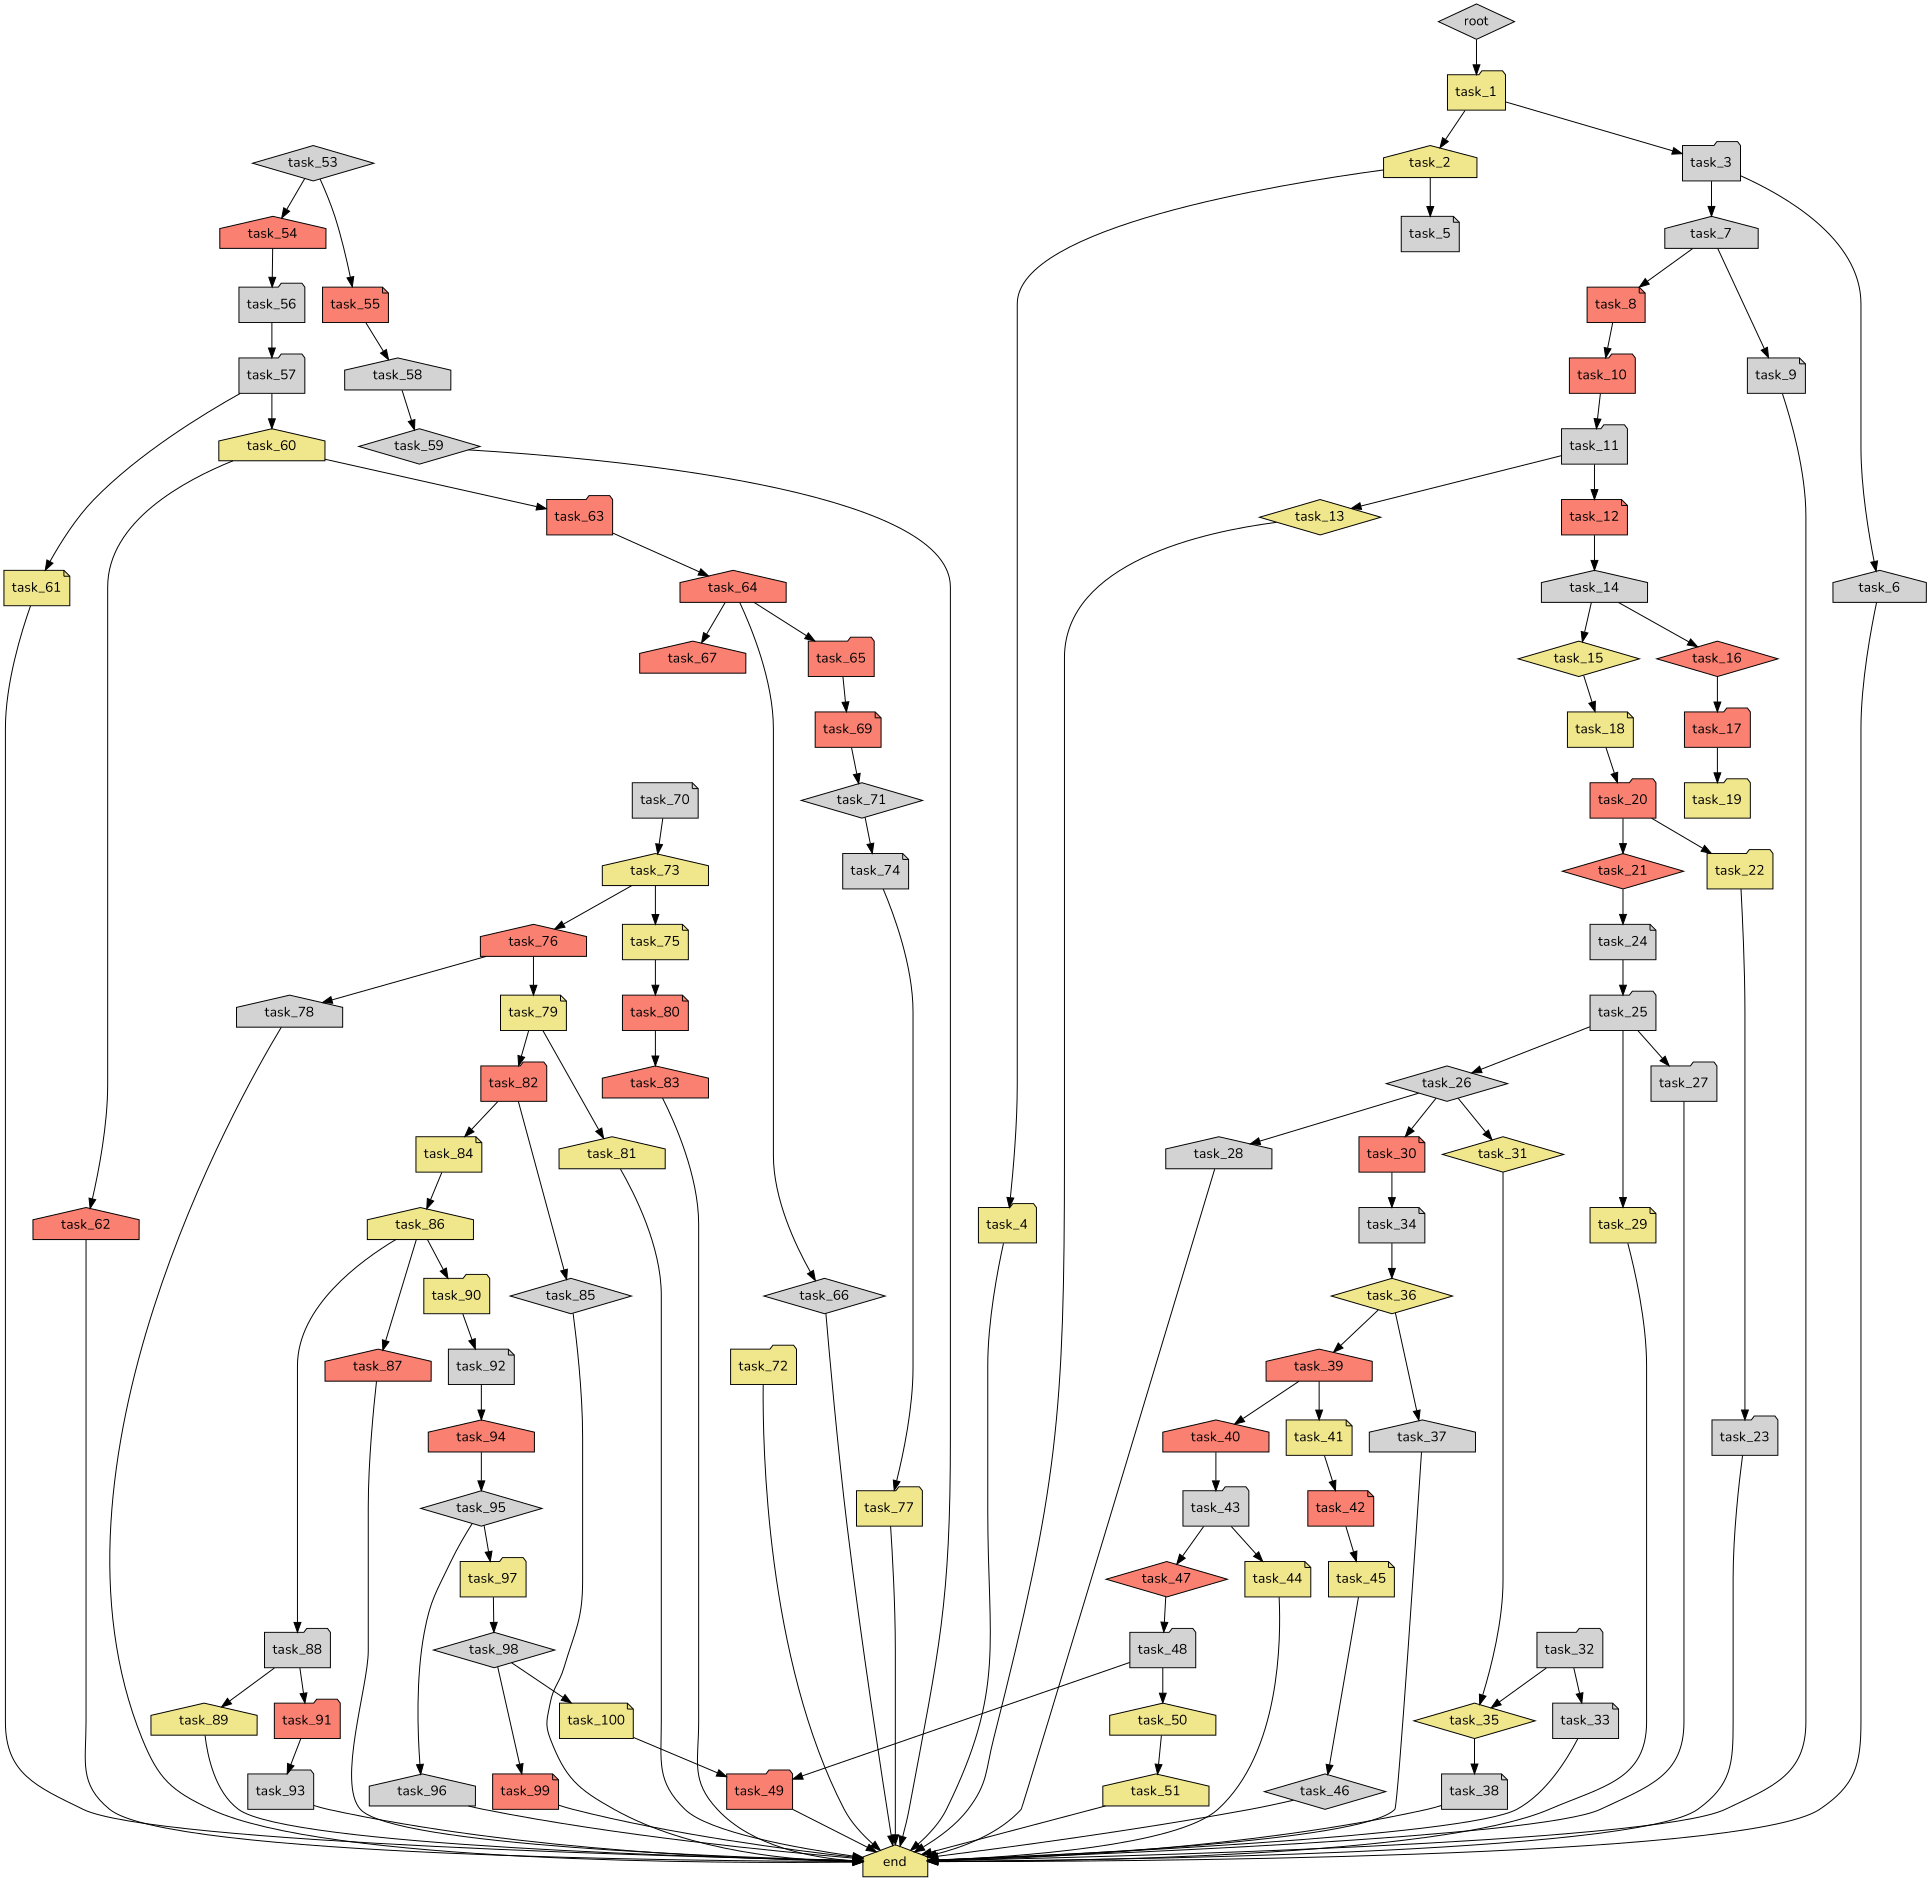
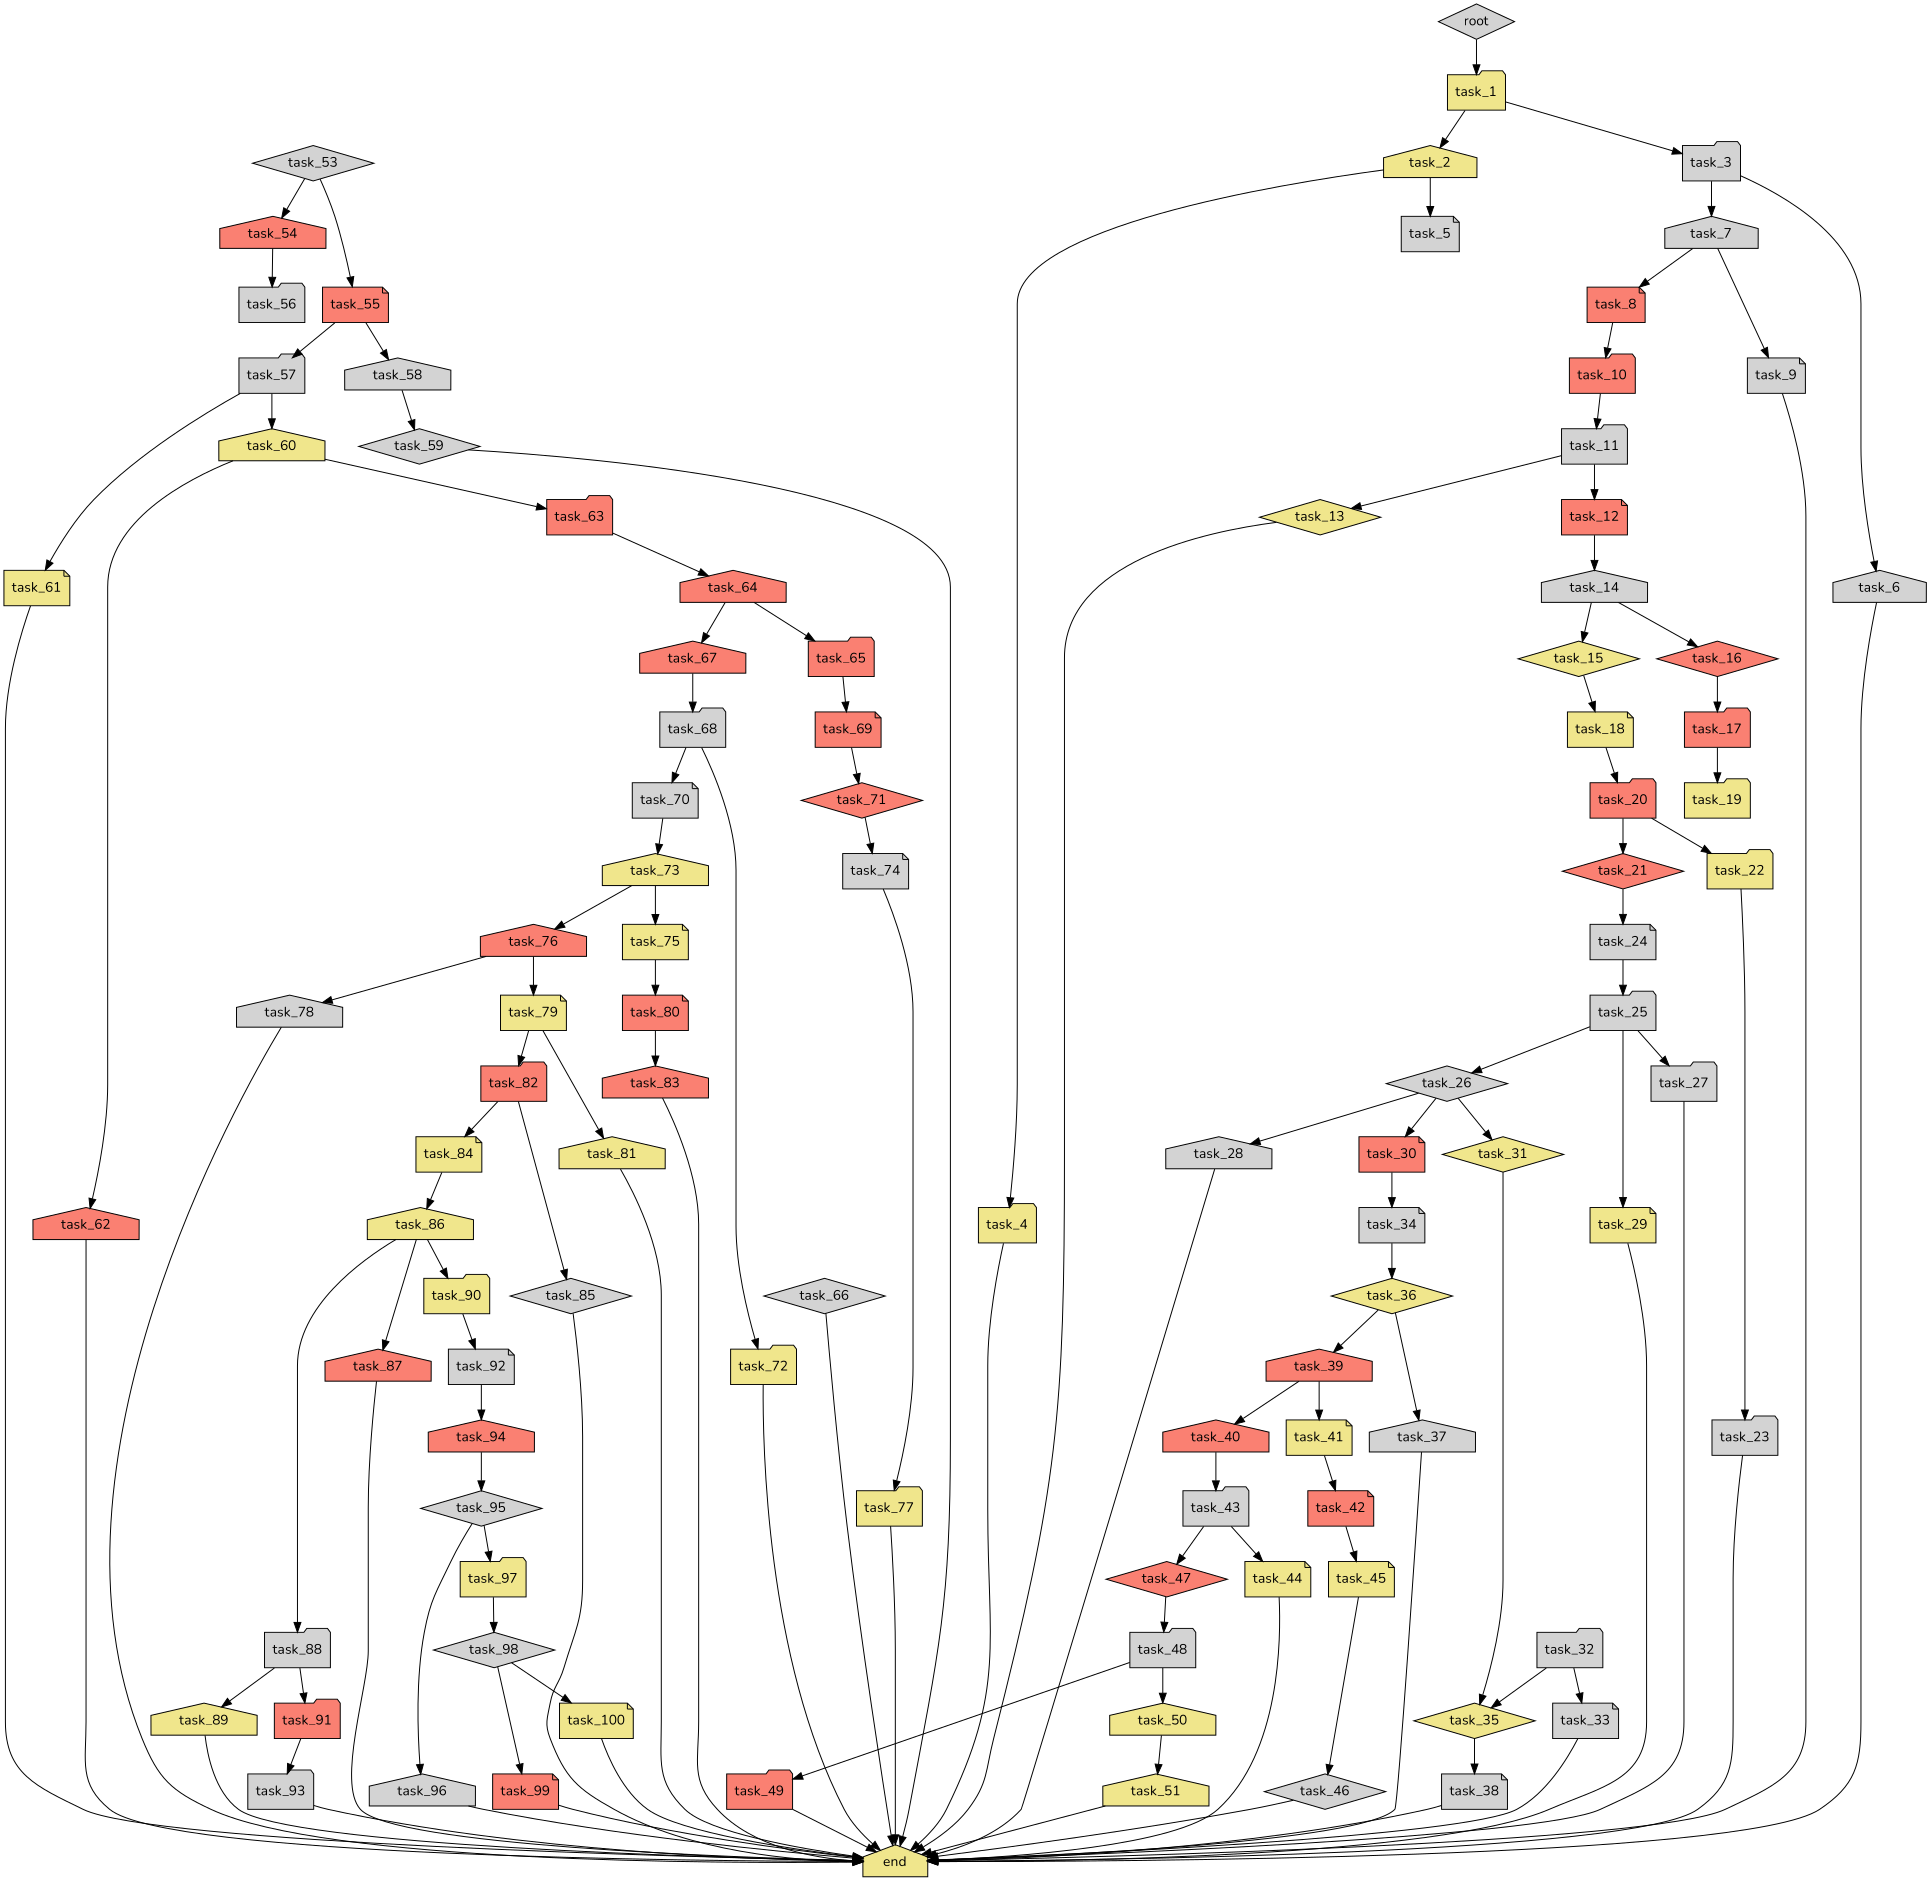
edge "task_56" -> "task_57": now "task_55" -> "task_57"
node "task_68": added
node "task_71": fillcolor lightgrey -> salmon
edge "task_64" -> "task_66": removed
edge "task_100" -> "task_49": now "task_100" -> "end"
